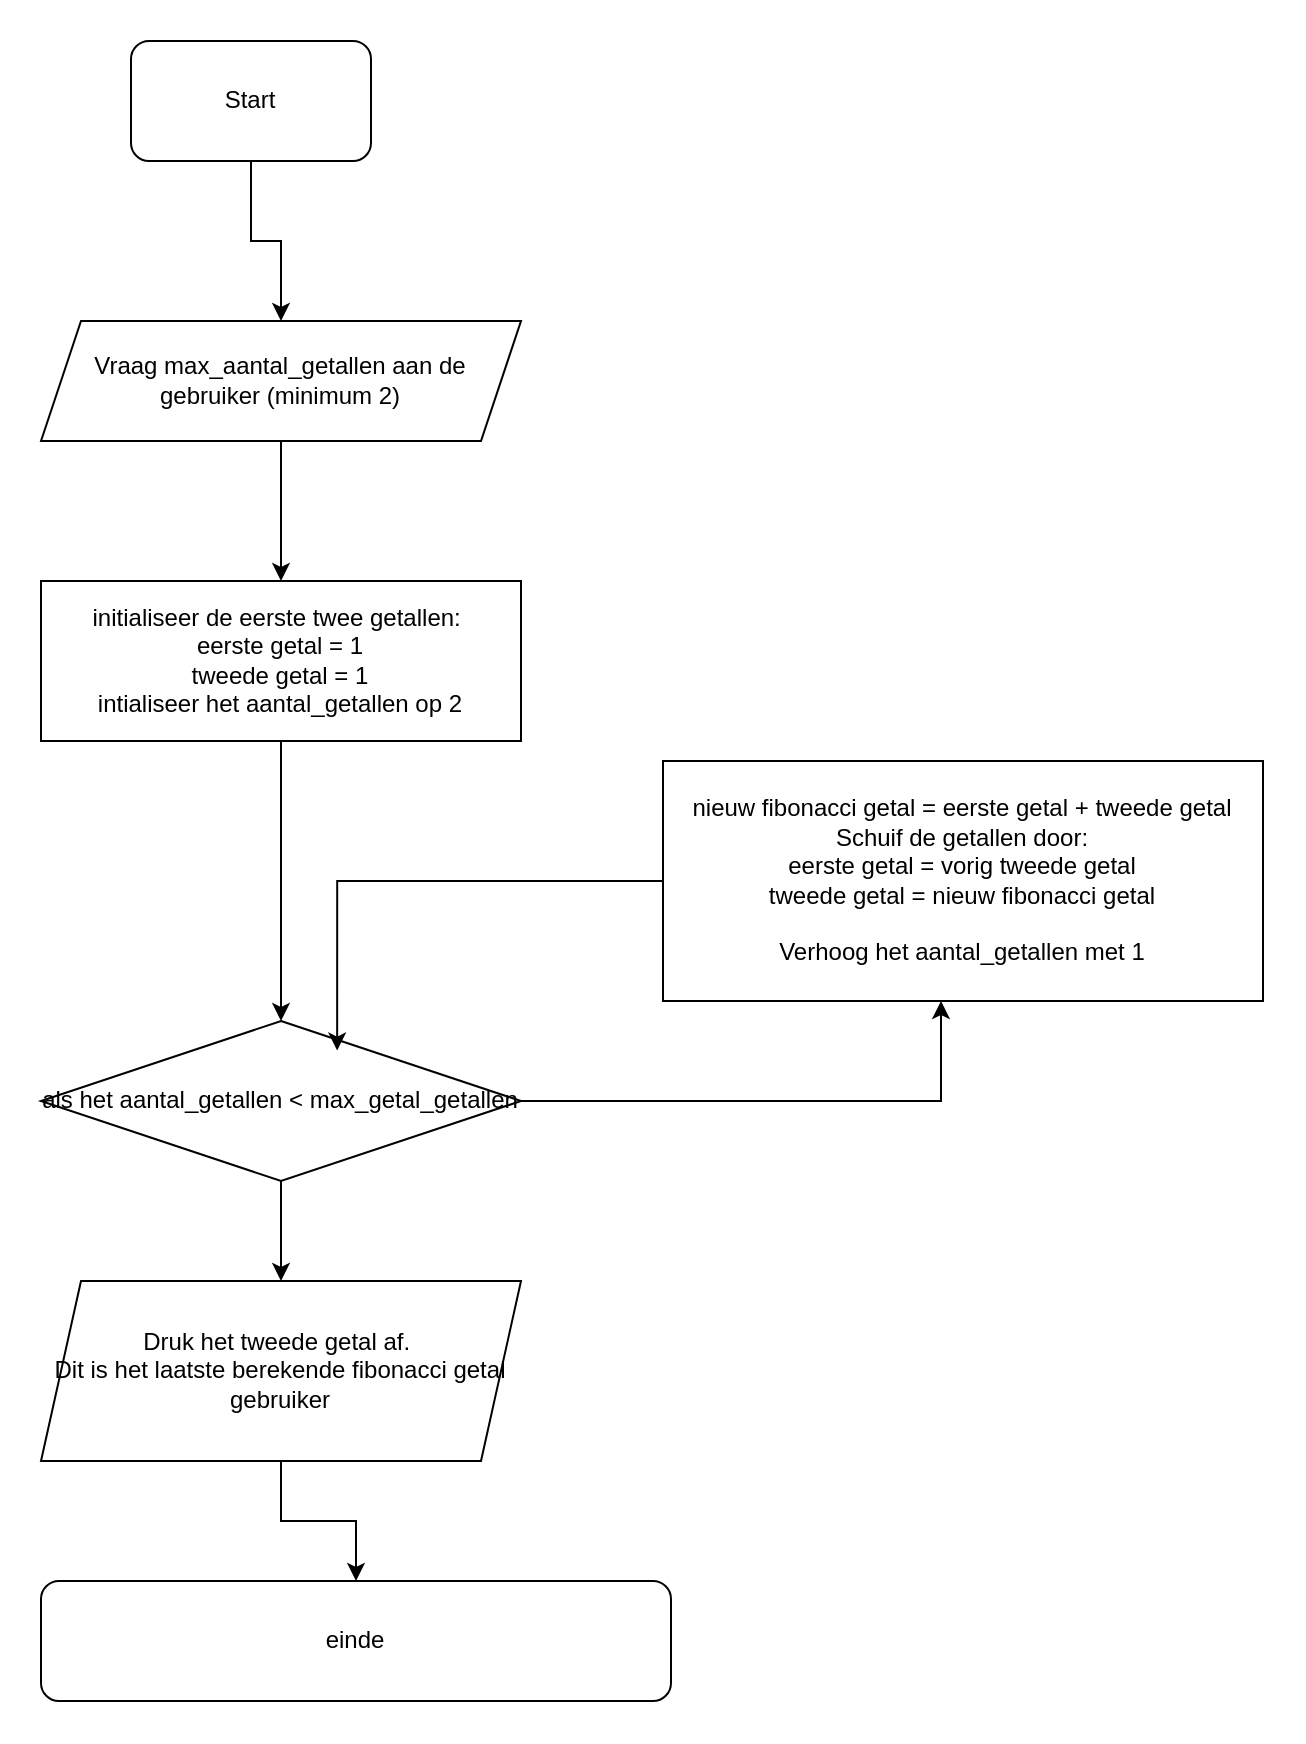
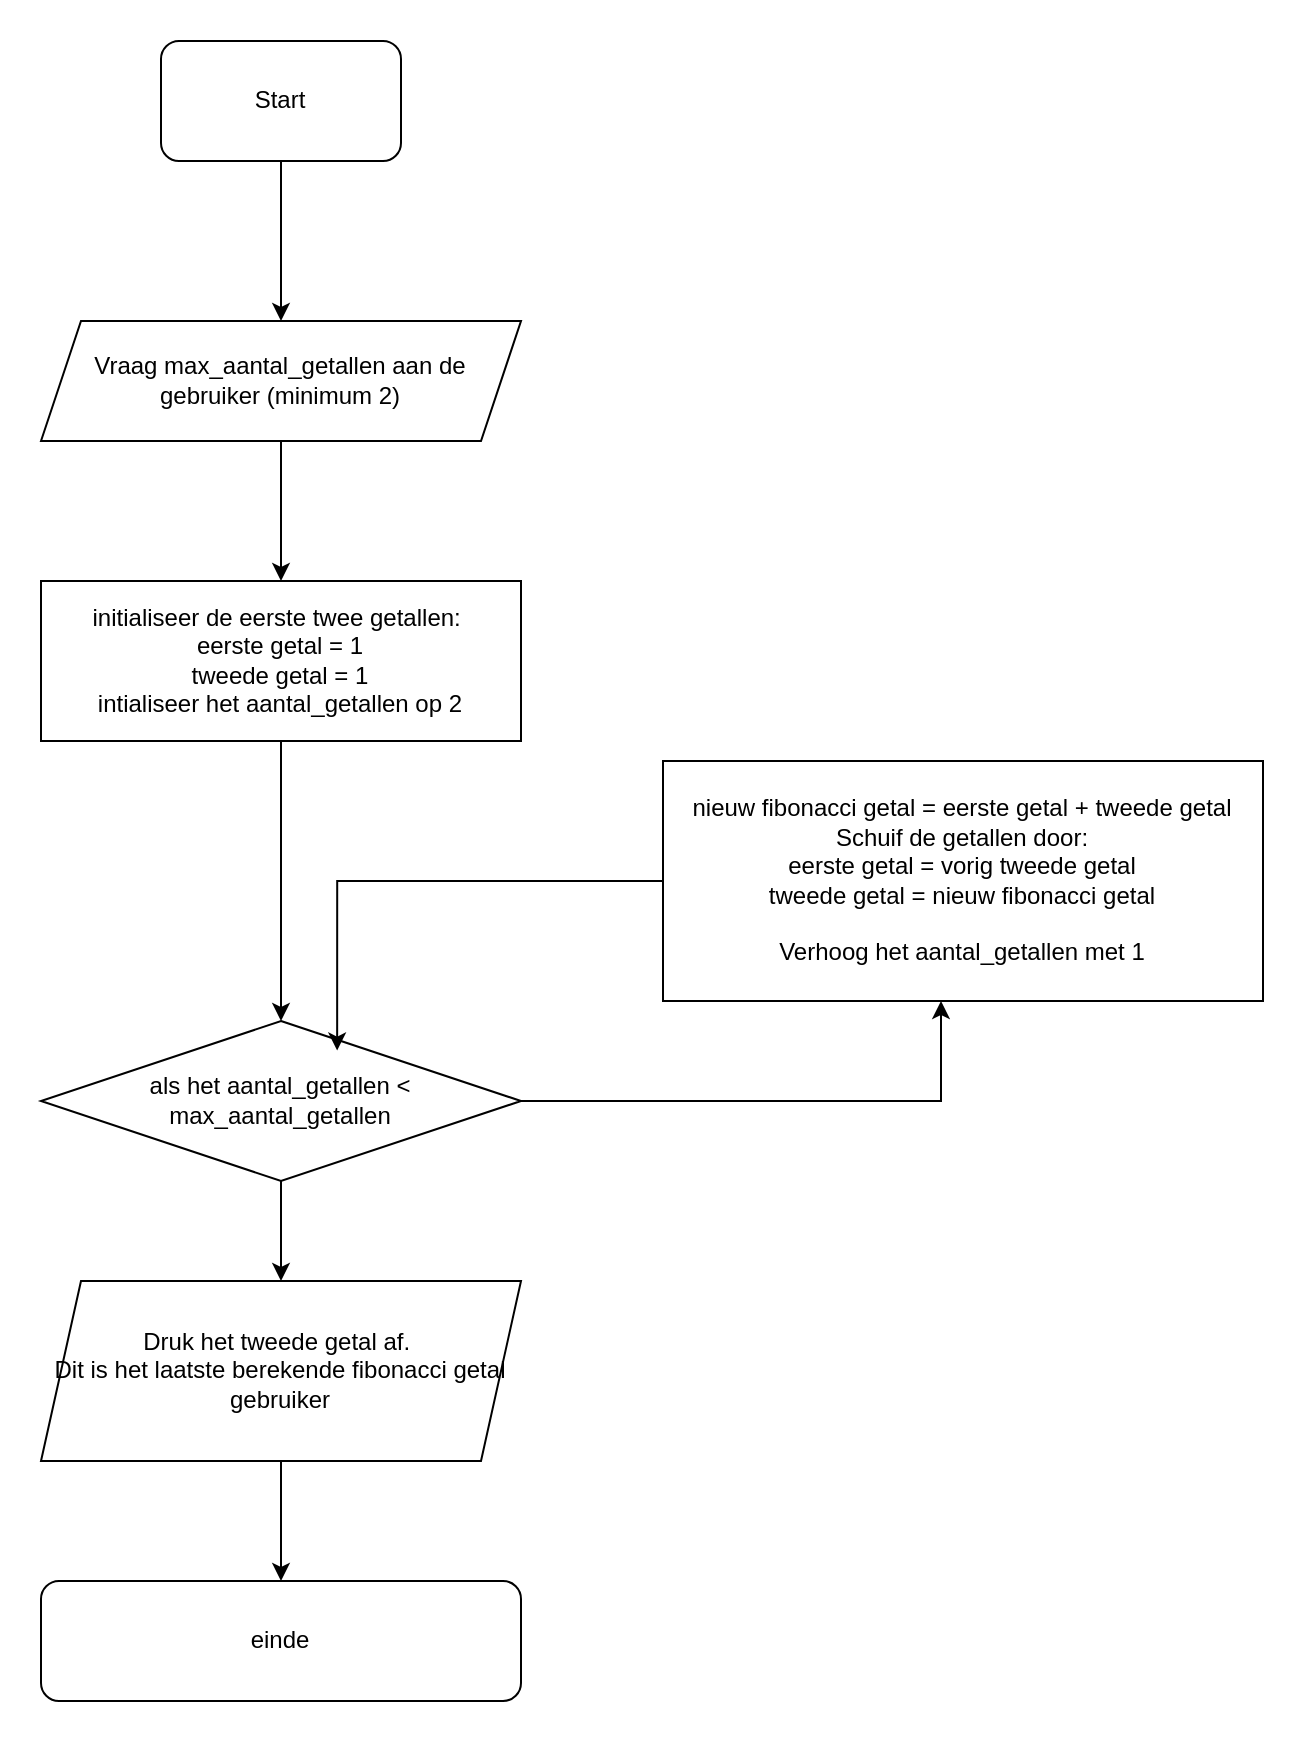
node "Start": moved (251, 101) -> (281, 101)
node "als het aantal_getallen < max_getal_getallen": label "als het aantal_getallen < max_getal_getallen" -> "als het aantal_getallen < max_aantal_getallen"
node "einde": size 630x120 -> 480x120
